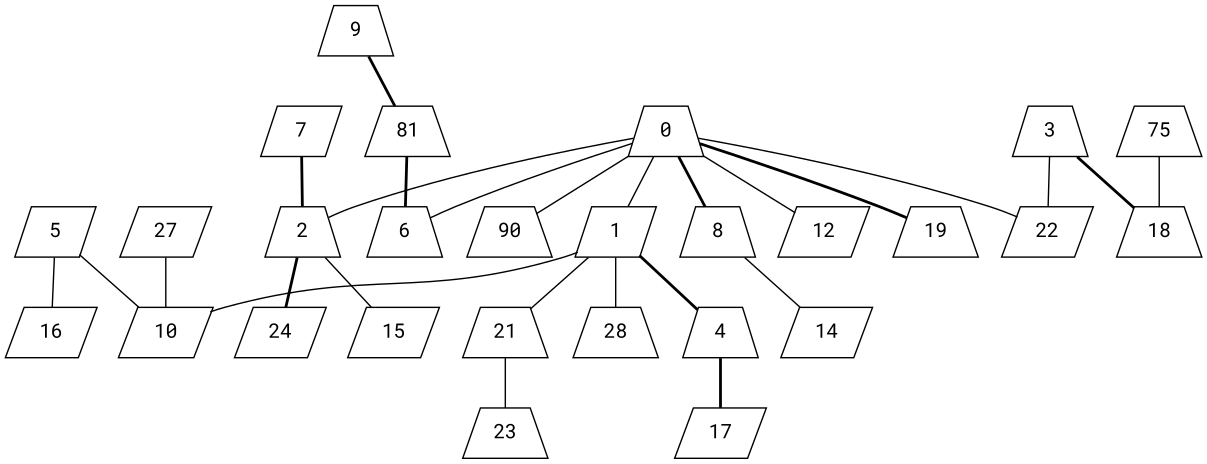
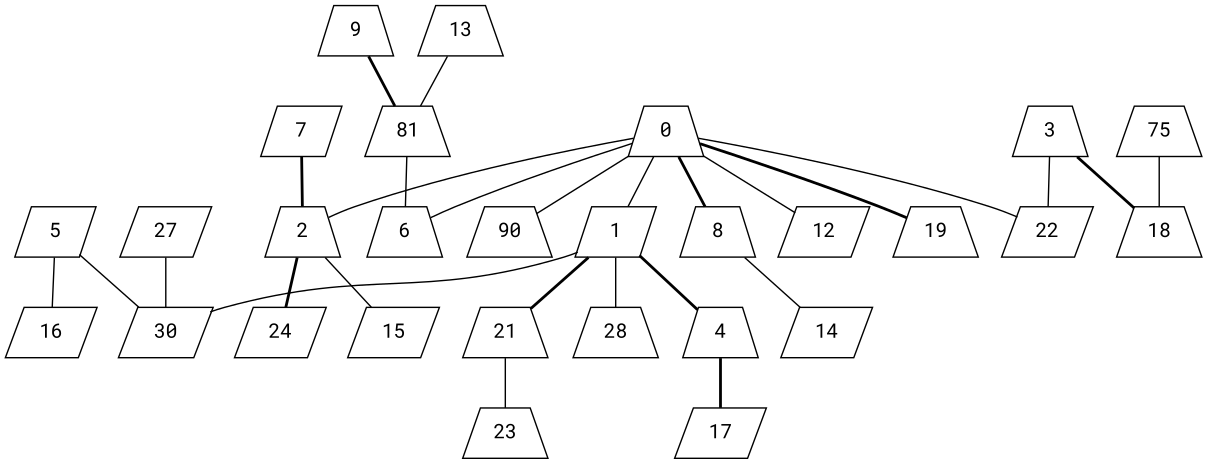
node "13": added
edge "81" -- "6": style bold -> solid
edge "1" -- "21": style solid -> bold
node "10": label "10" -> "30"
